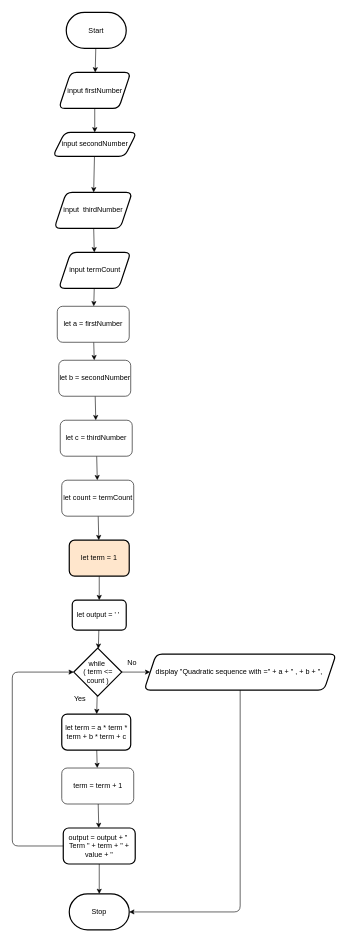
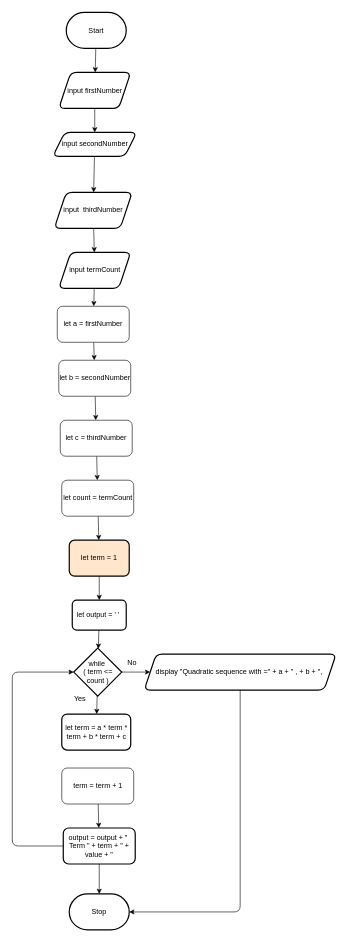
edge "let term = a * term * term + b * term + c" -> "term = term + 1": removed
